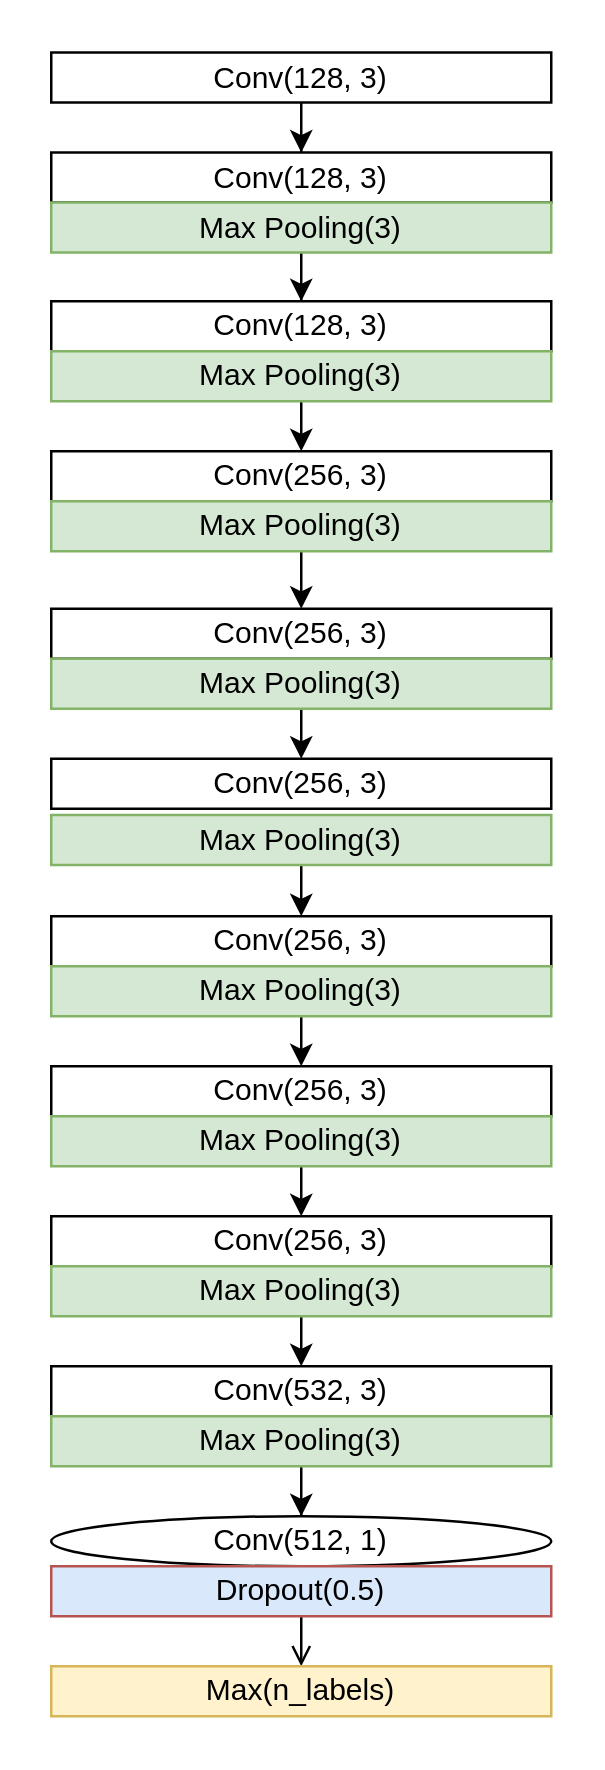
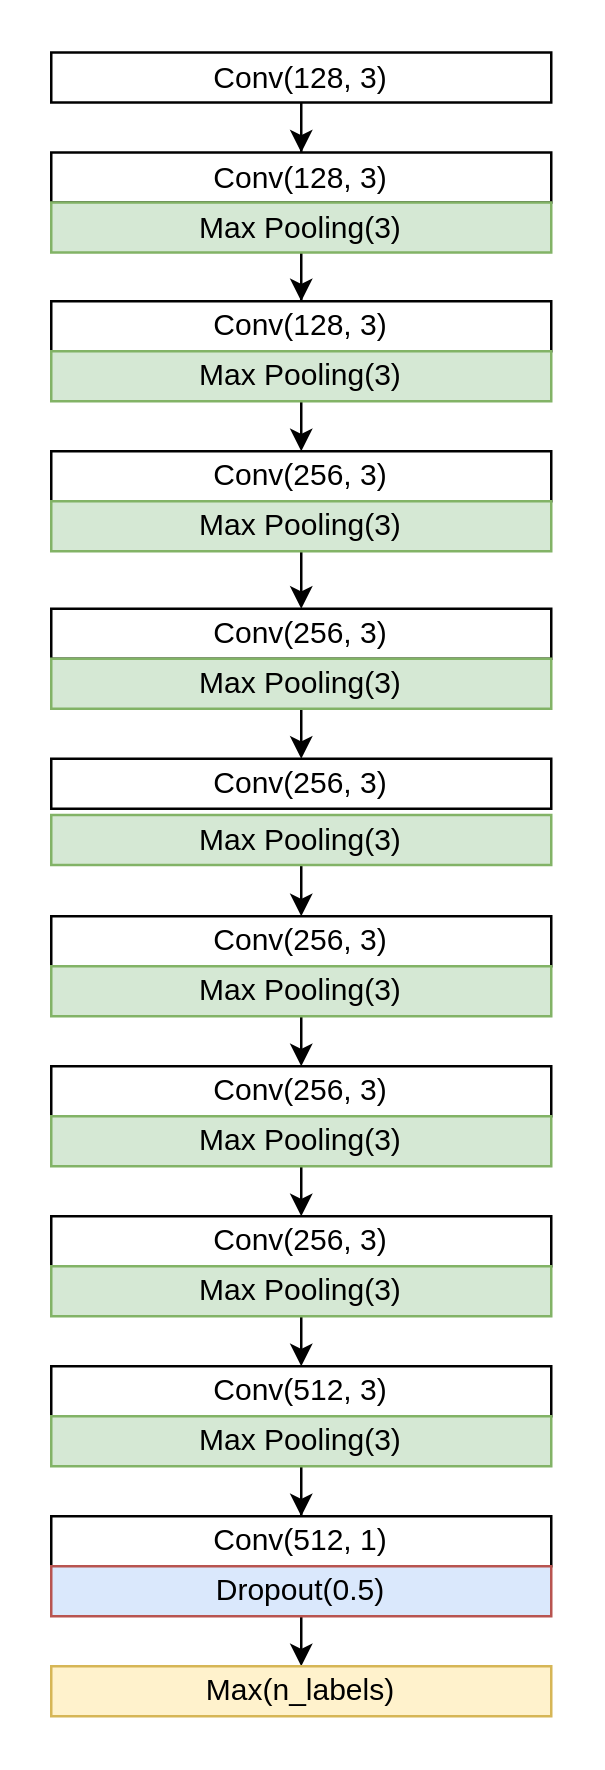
node "Conv(532, 3)": label "Conv(532, 3)" -> "Conv(512, 3)"
node "Conv(512, 1)": shape ellipse -> rectangle
edge "Dropout(0.5)" -> "Max(n_labels)": arrowhead open -> classic
